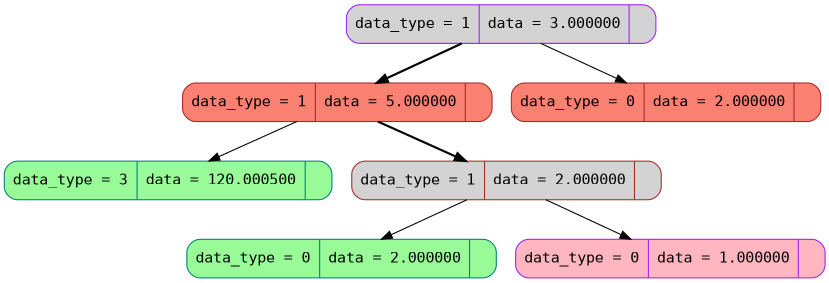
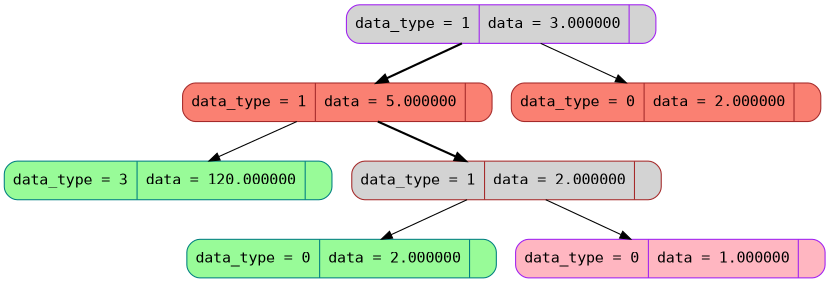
node "data_type = 3": text "data = 120.000500" -> "data = 120.000000"
